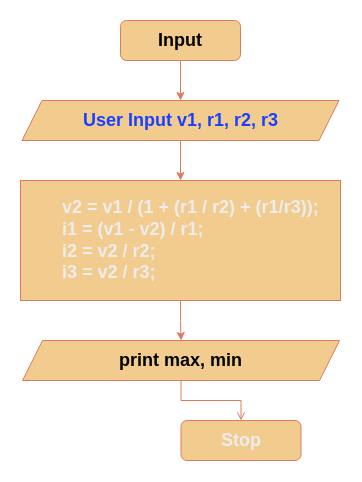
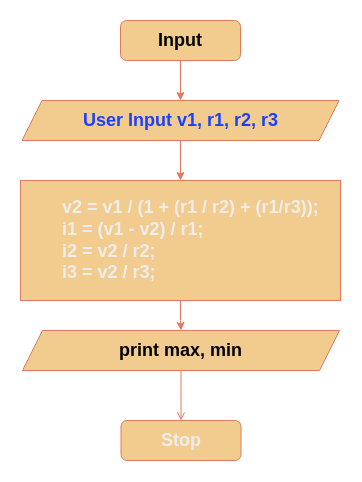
node "print max, min": moved (181, 361) -> (181, 351)
node "Stop": moved (241, 441) -> (181, 441)
